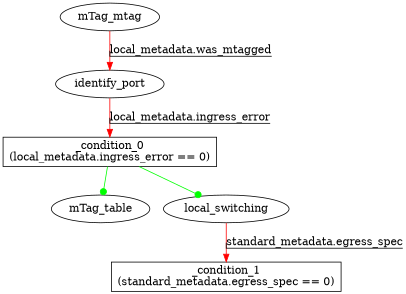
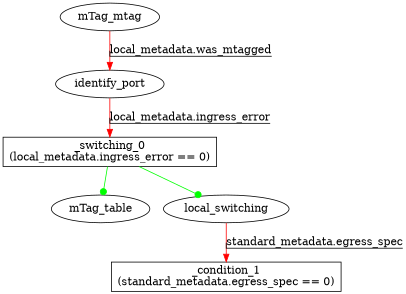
node "_condition_0 (local_metadata.ingress_error == 0)": label "_condition_0 (local_metadata.ingress_error == 0)" -> "_switching_0 (local_metadata.ingress_error == 0)"
